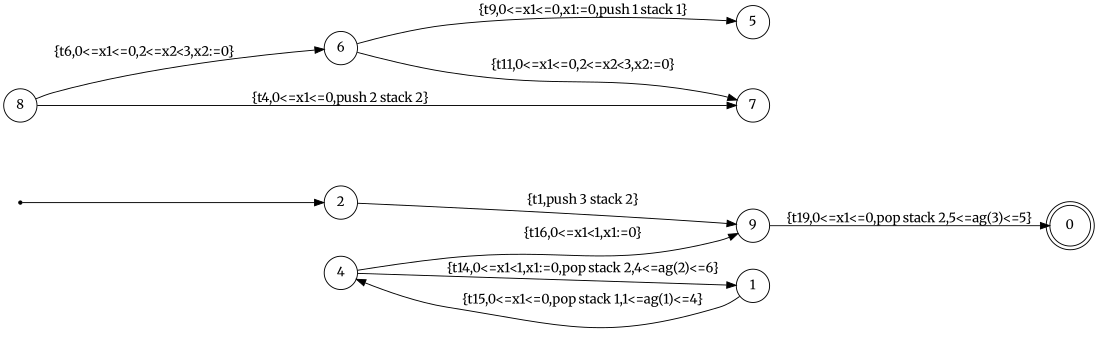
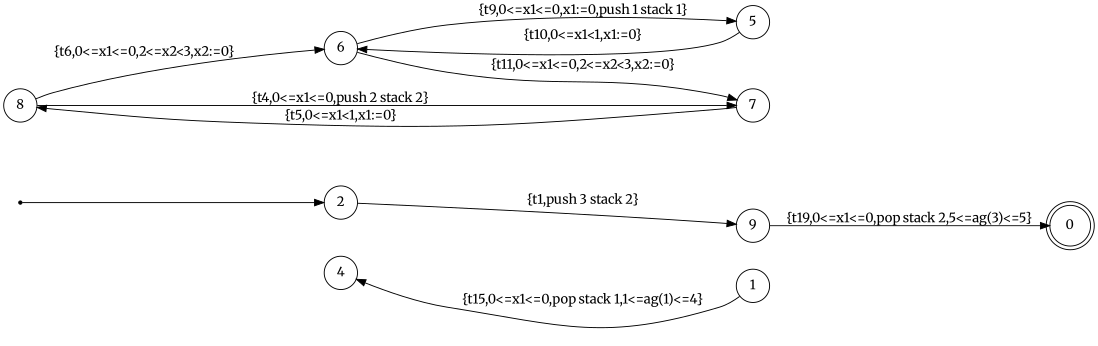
edge "5" -> "6": added, label "{t10,0<=x1<1,x1:=0}"
edge "7" -> "8": added, label "{t5,0<=x1<1,x1:=0}"
edge "4" -> "9": removed, label "{t16,0<=x1<1,x1:=0}"
edge "4" -> "1": removed, label "{t14,0<=x1<1,x1:=0,pop stack 2,4<=ag(2)<=6}"
